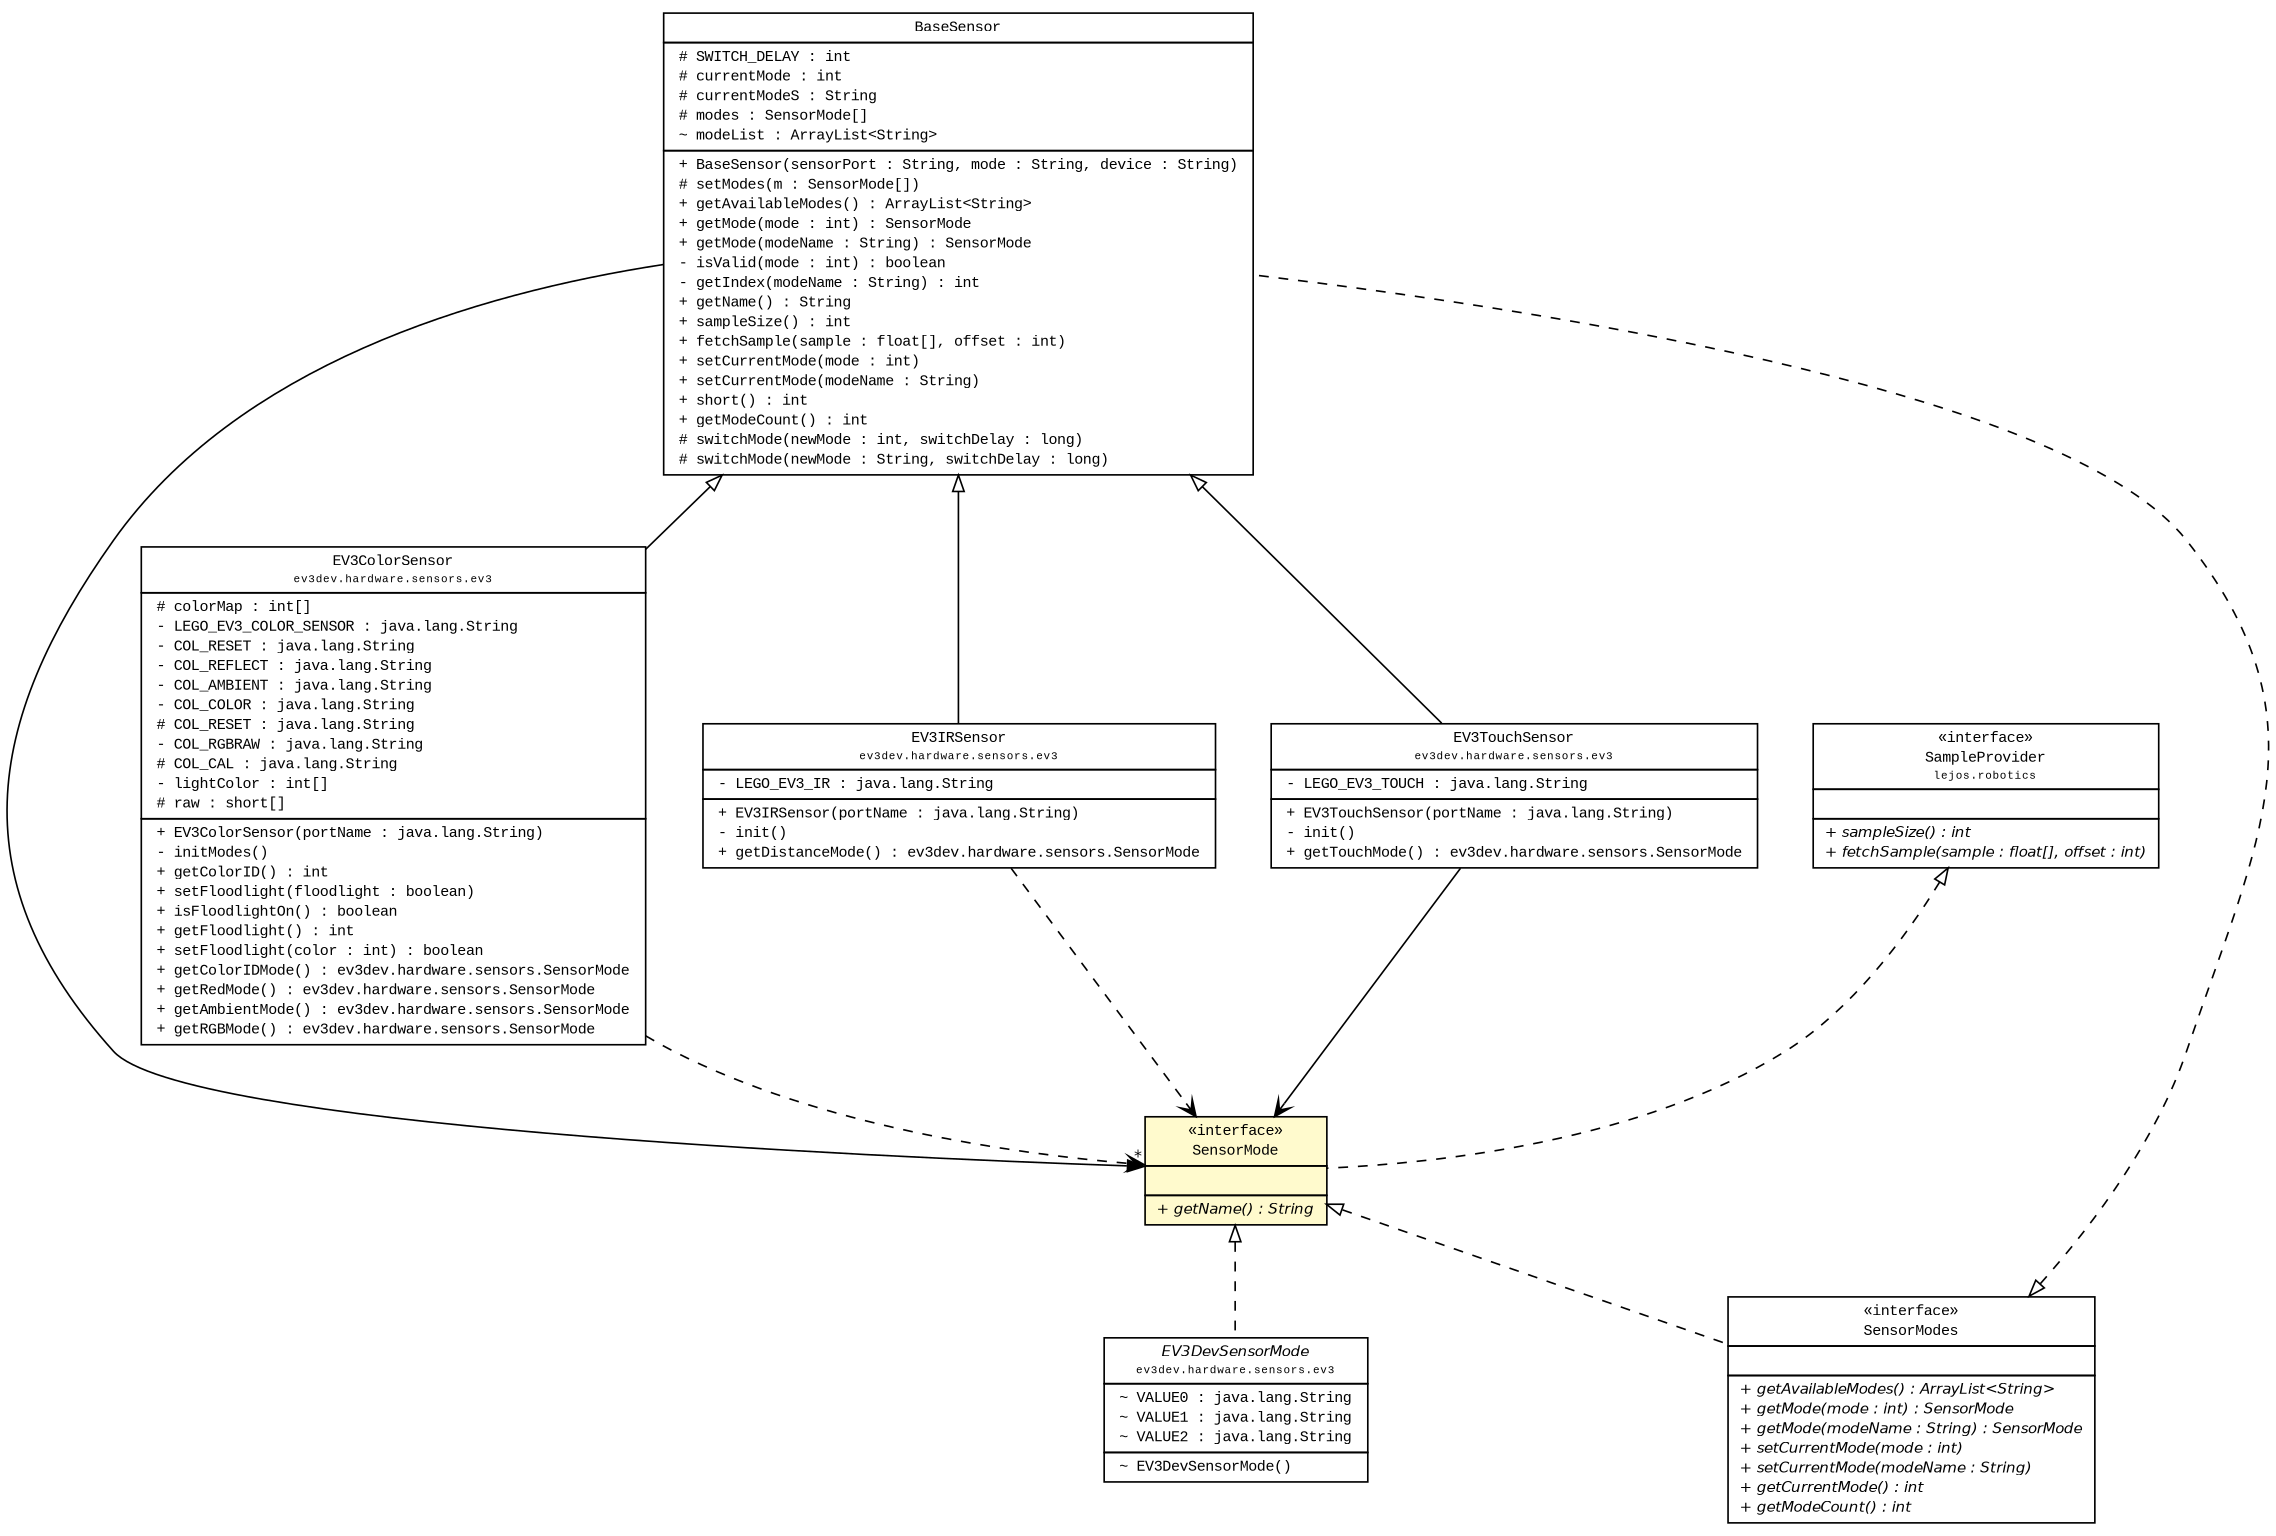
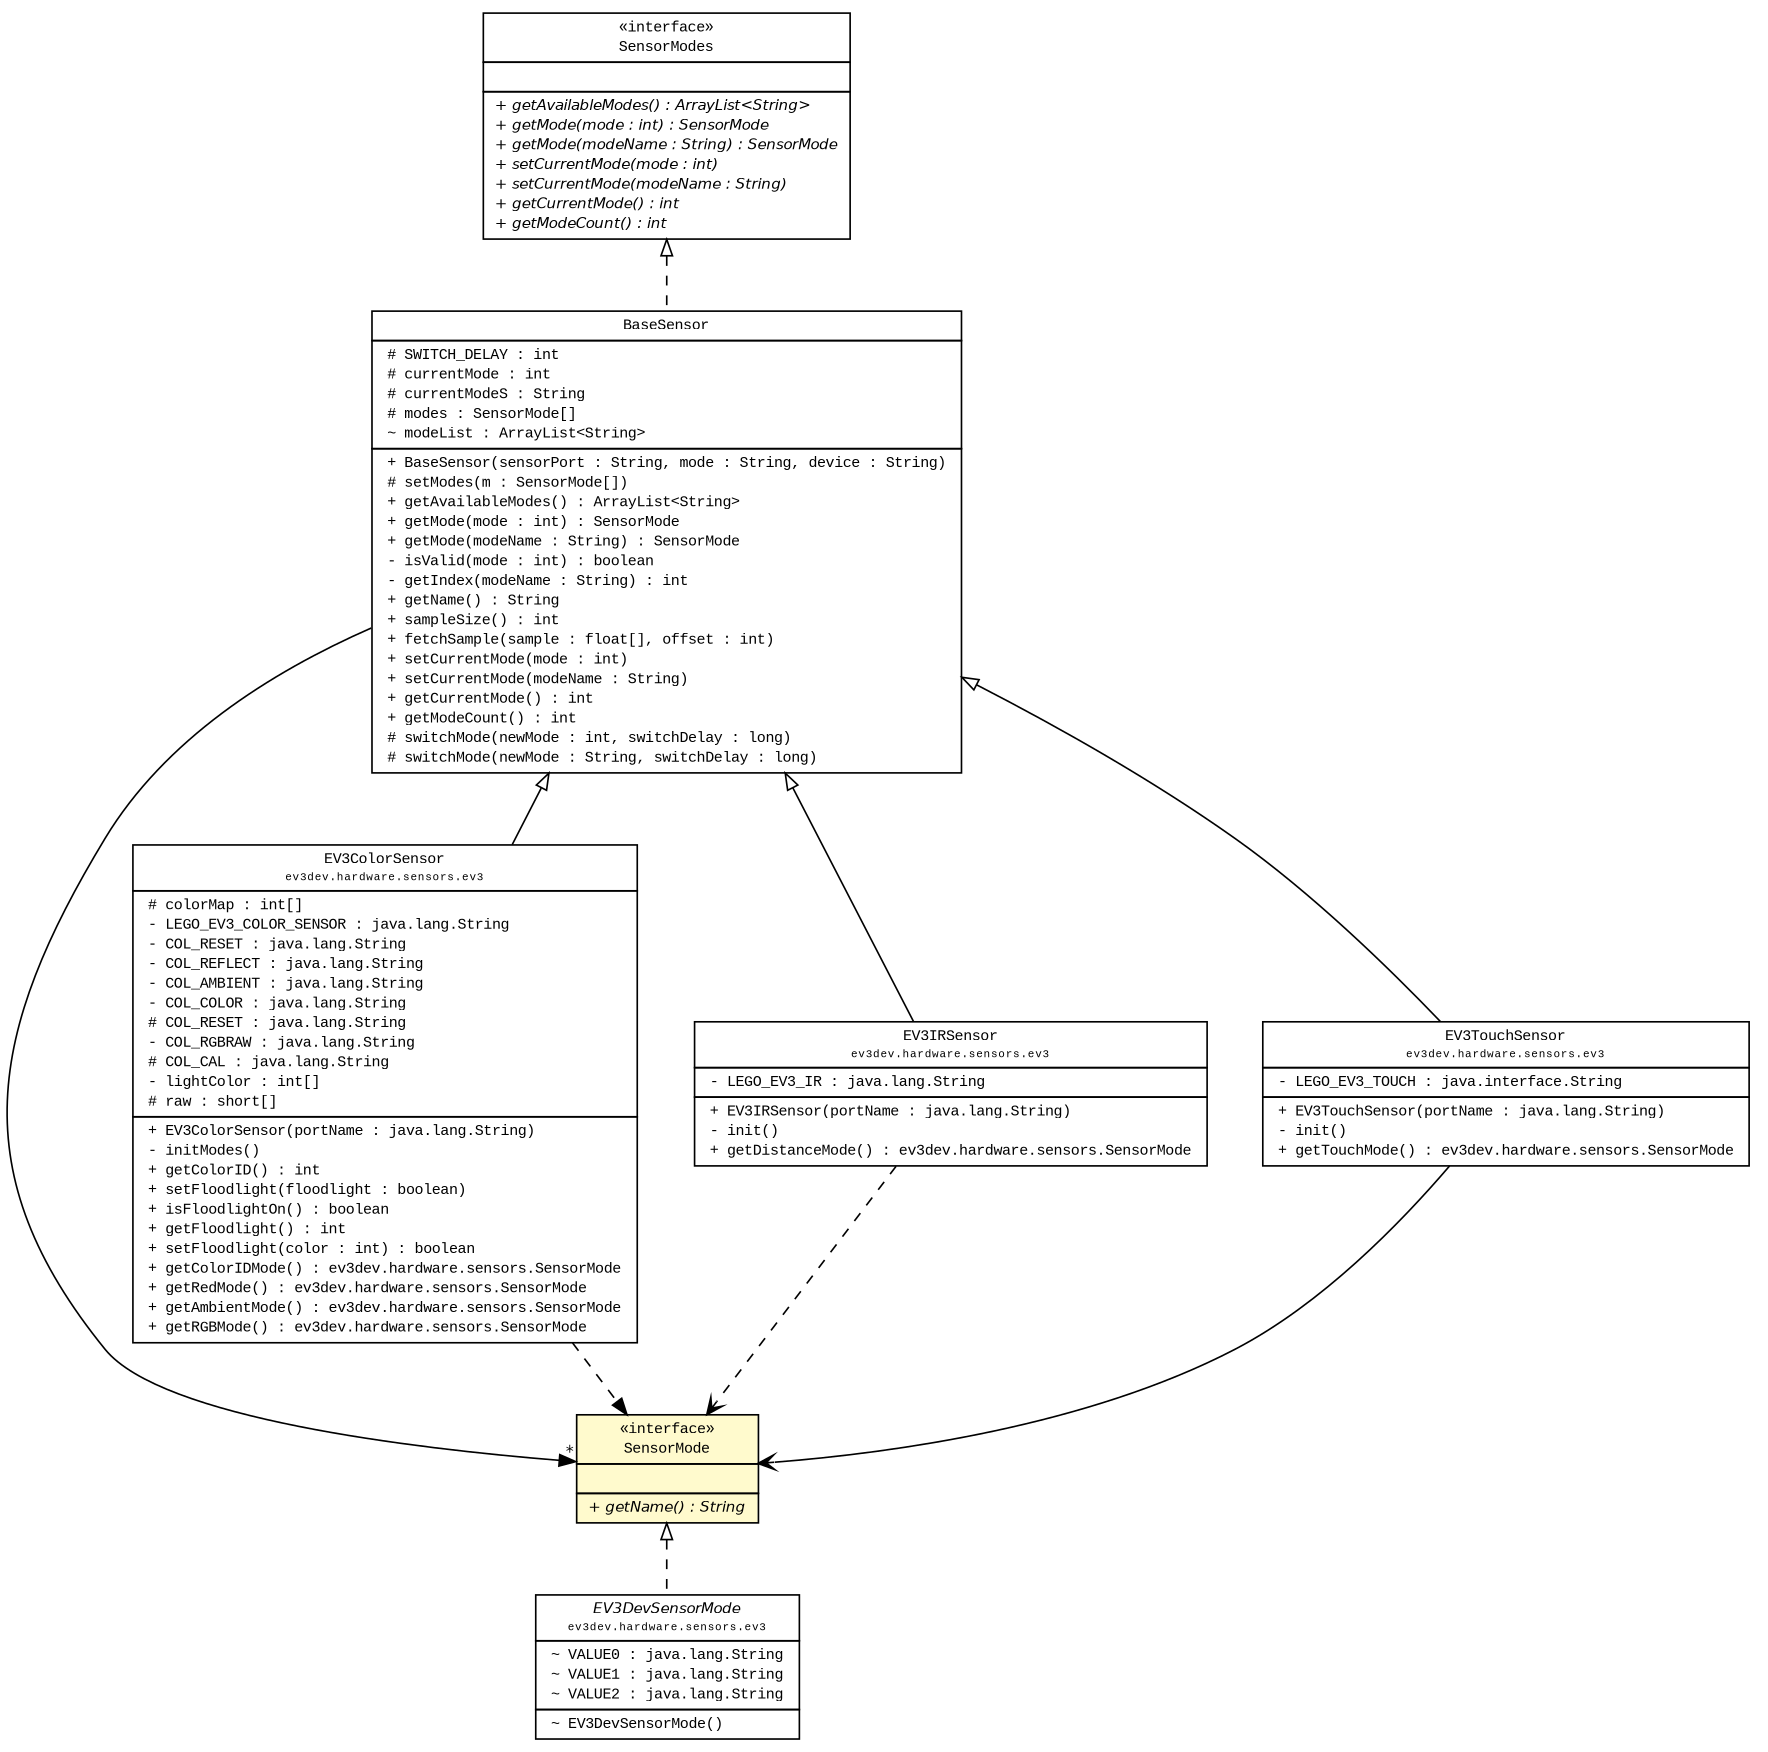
node "BaseSensor": text "+ short() : int" -> "+ getCurrentMode() : int"
node "EV3TouchSensor": text "- LEGO_EV3_TOUCH : java.lang.String" -> "- LEGO_EV3_TOUCH : java.interface.String"
node "SampleProvider": removed
edge "EV3ColorSensor" -> "SensorMode": arrowhead open -> normal
edge "SensorModes" -> "SensorMode": removed
